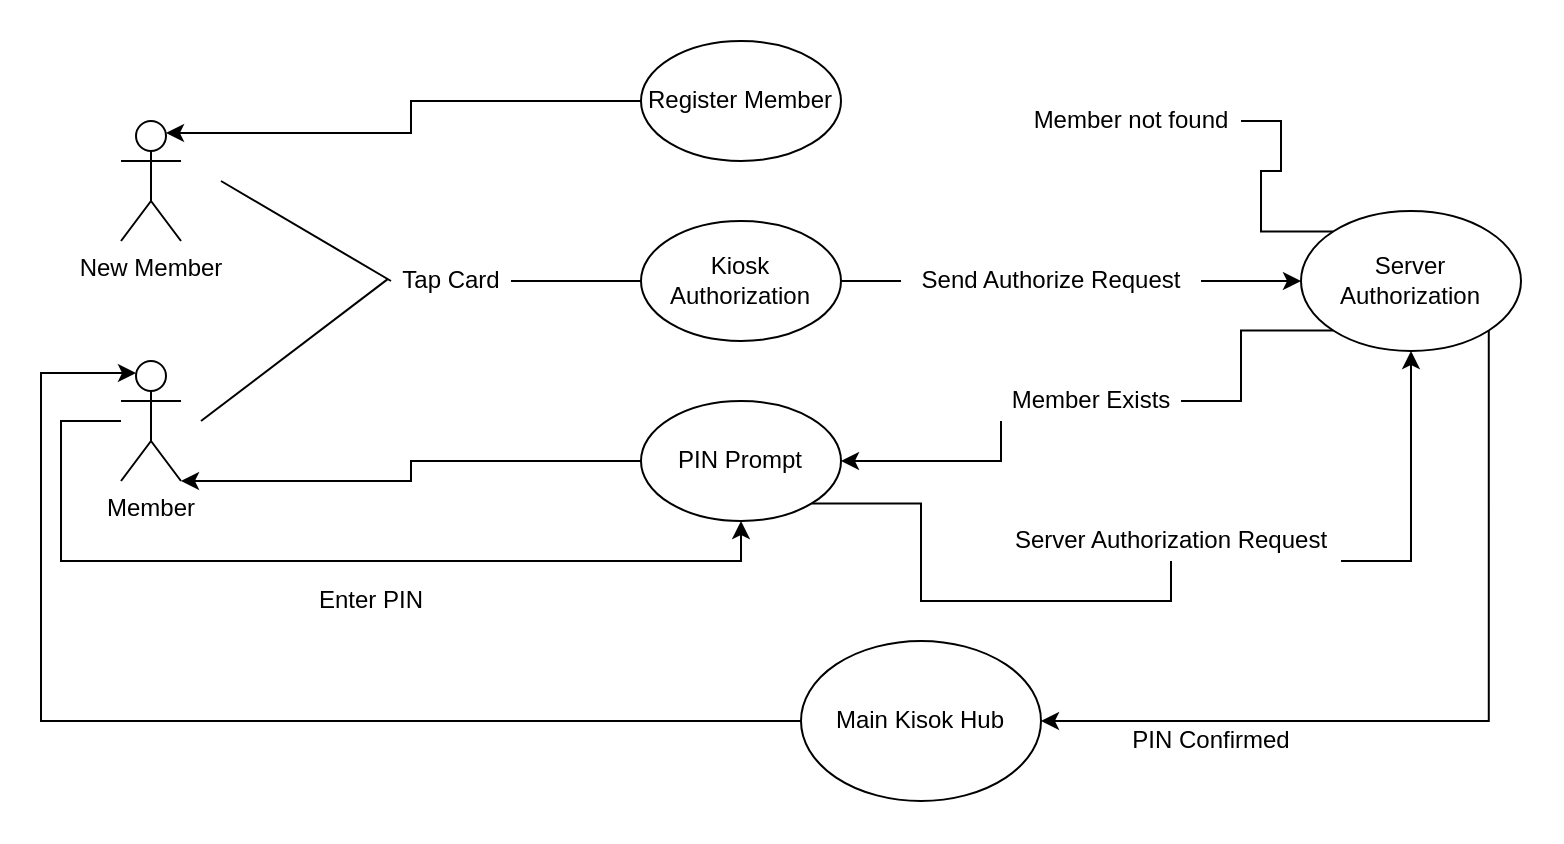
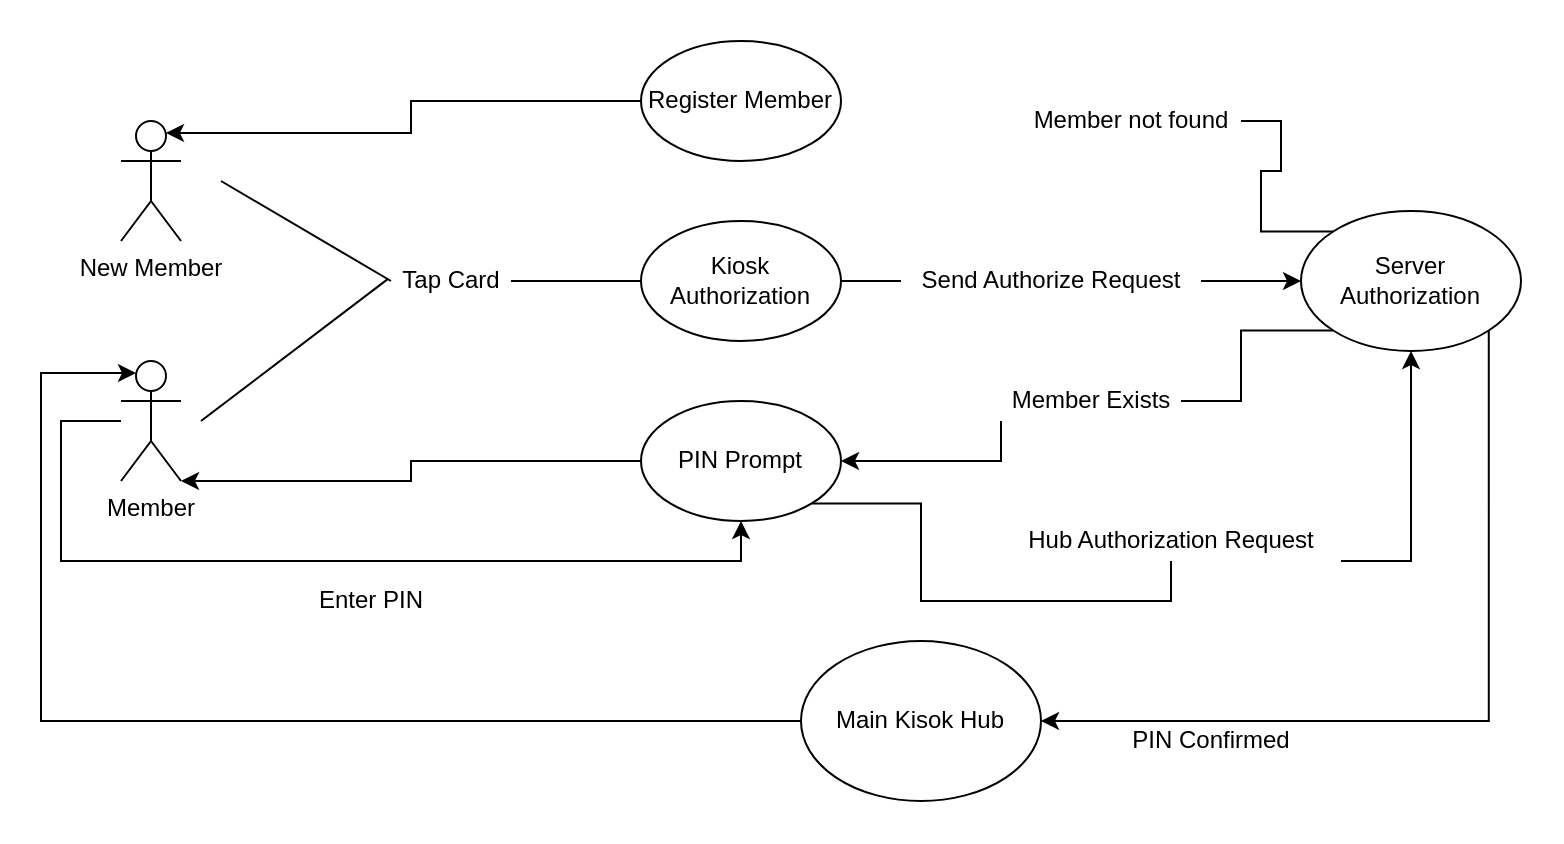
node "Server Authorization Request": label "Server Authorization Request" -> "Hub Authorization Request"
